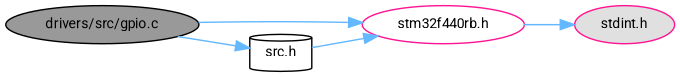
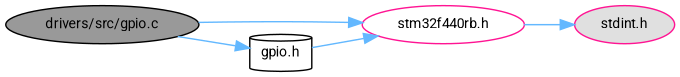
node "src.h": label "src.h" -> "gpio.h"
